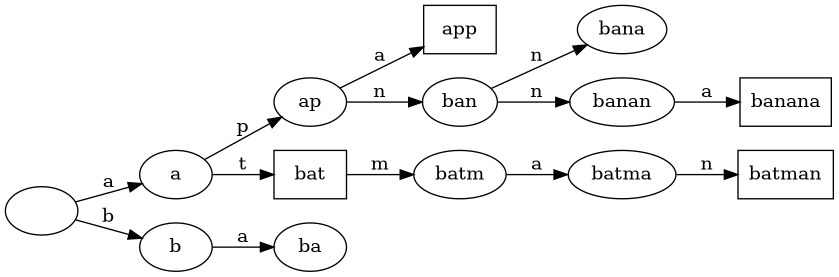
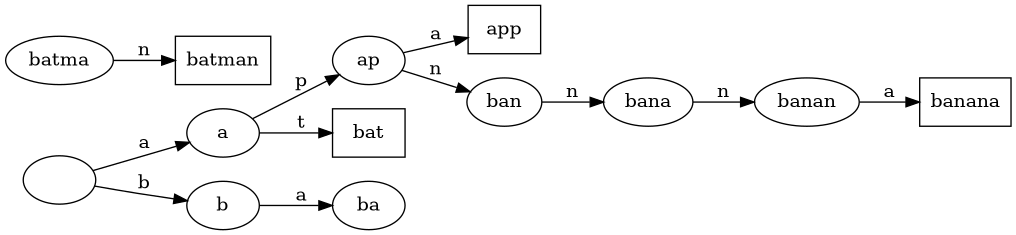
edge "ban" -> "banan": now "bana" -> "banan"
node "batm": removed
